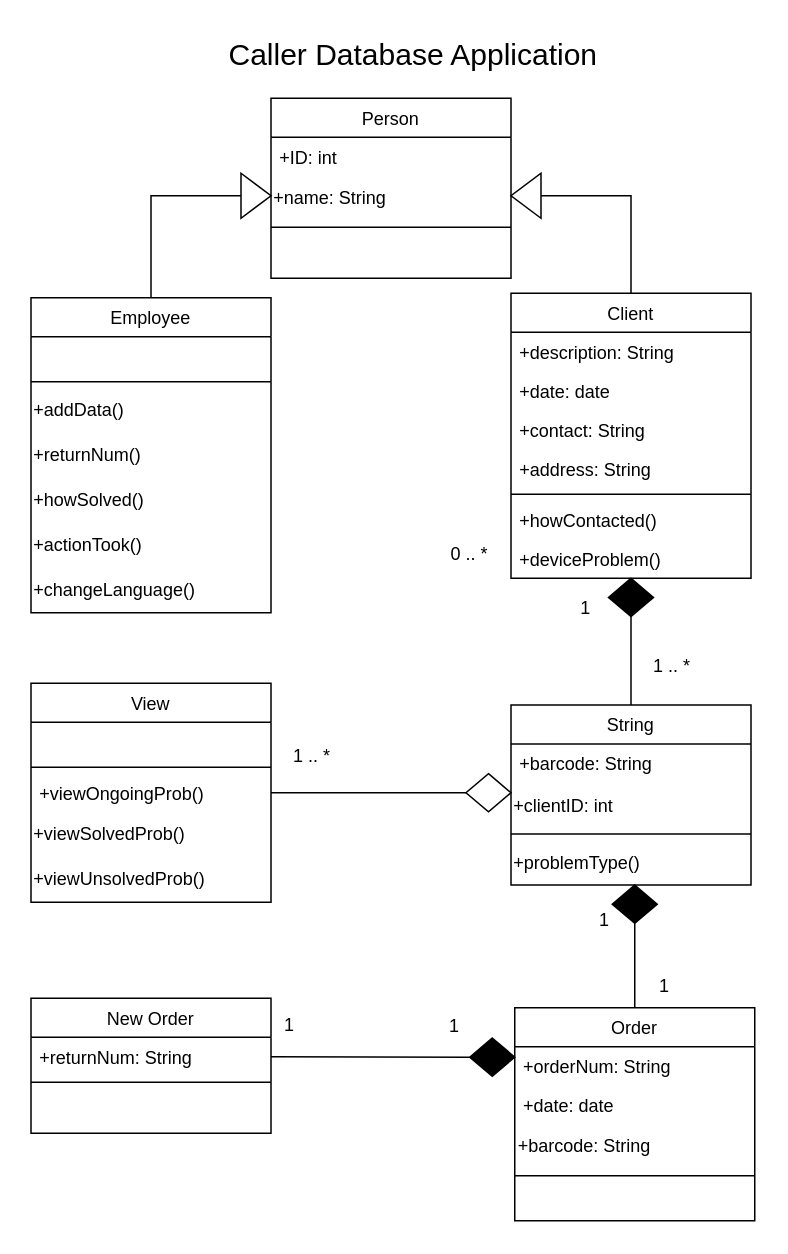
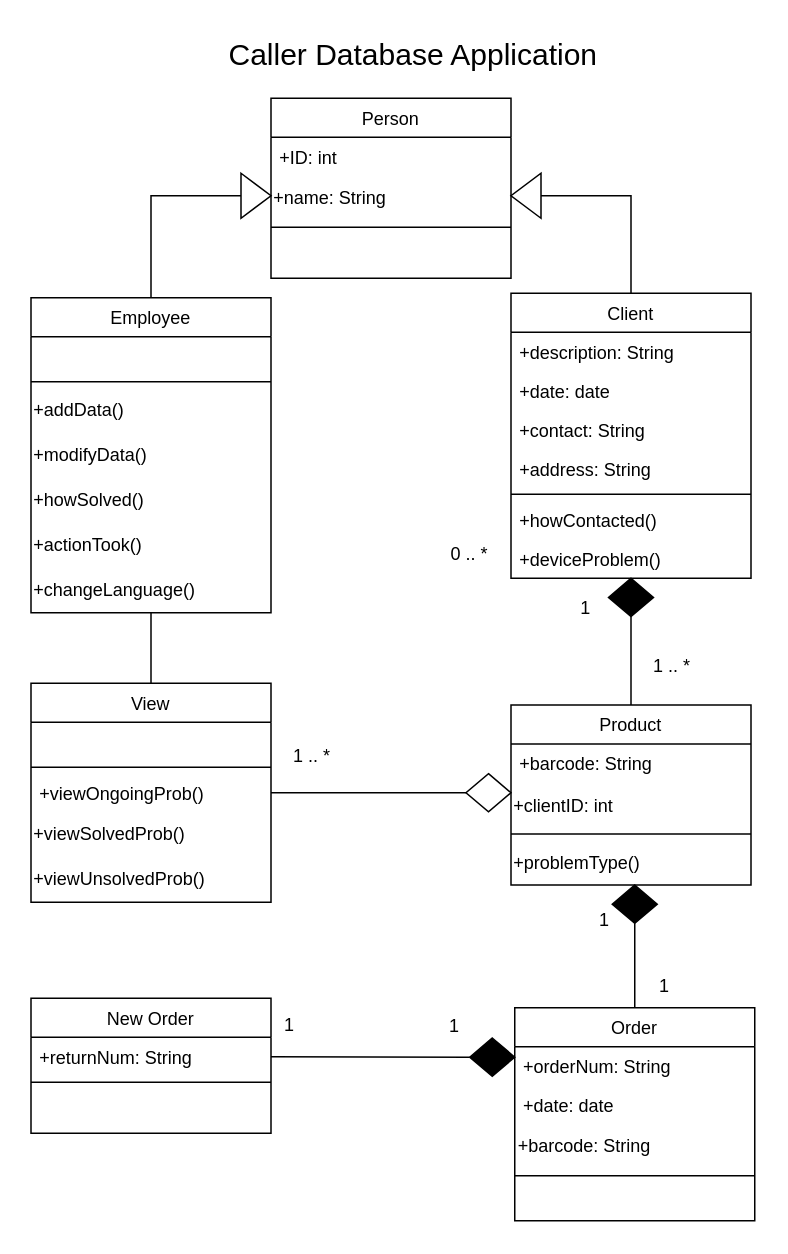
node "+returnNum()": label "+returnNum()" -> "+modifyData()"
edge "+changeLanguage()" -- "View": added
node "String": label "String" -> "Product"
